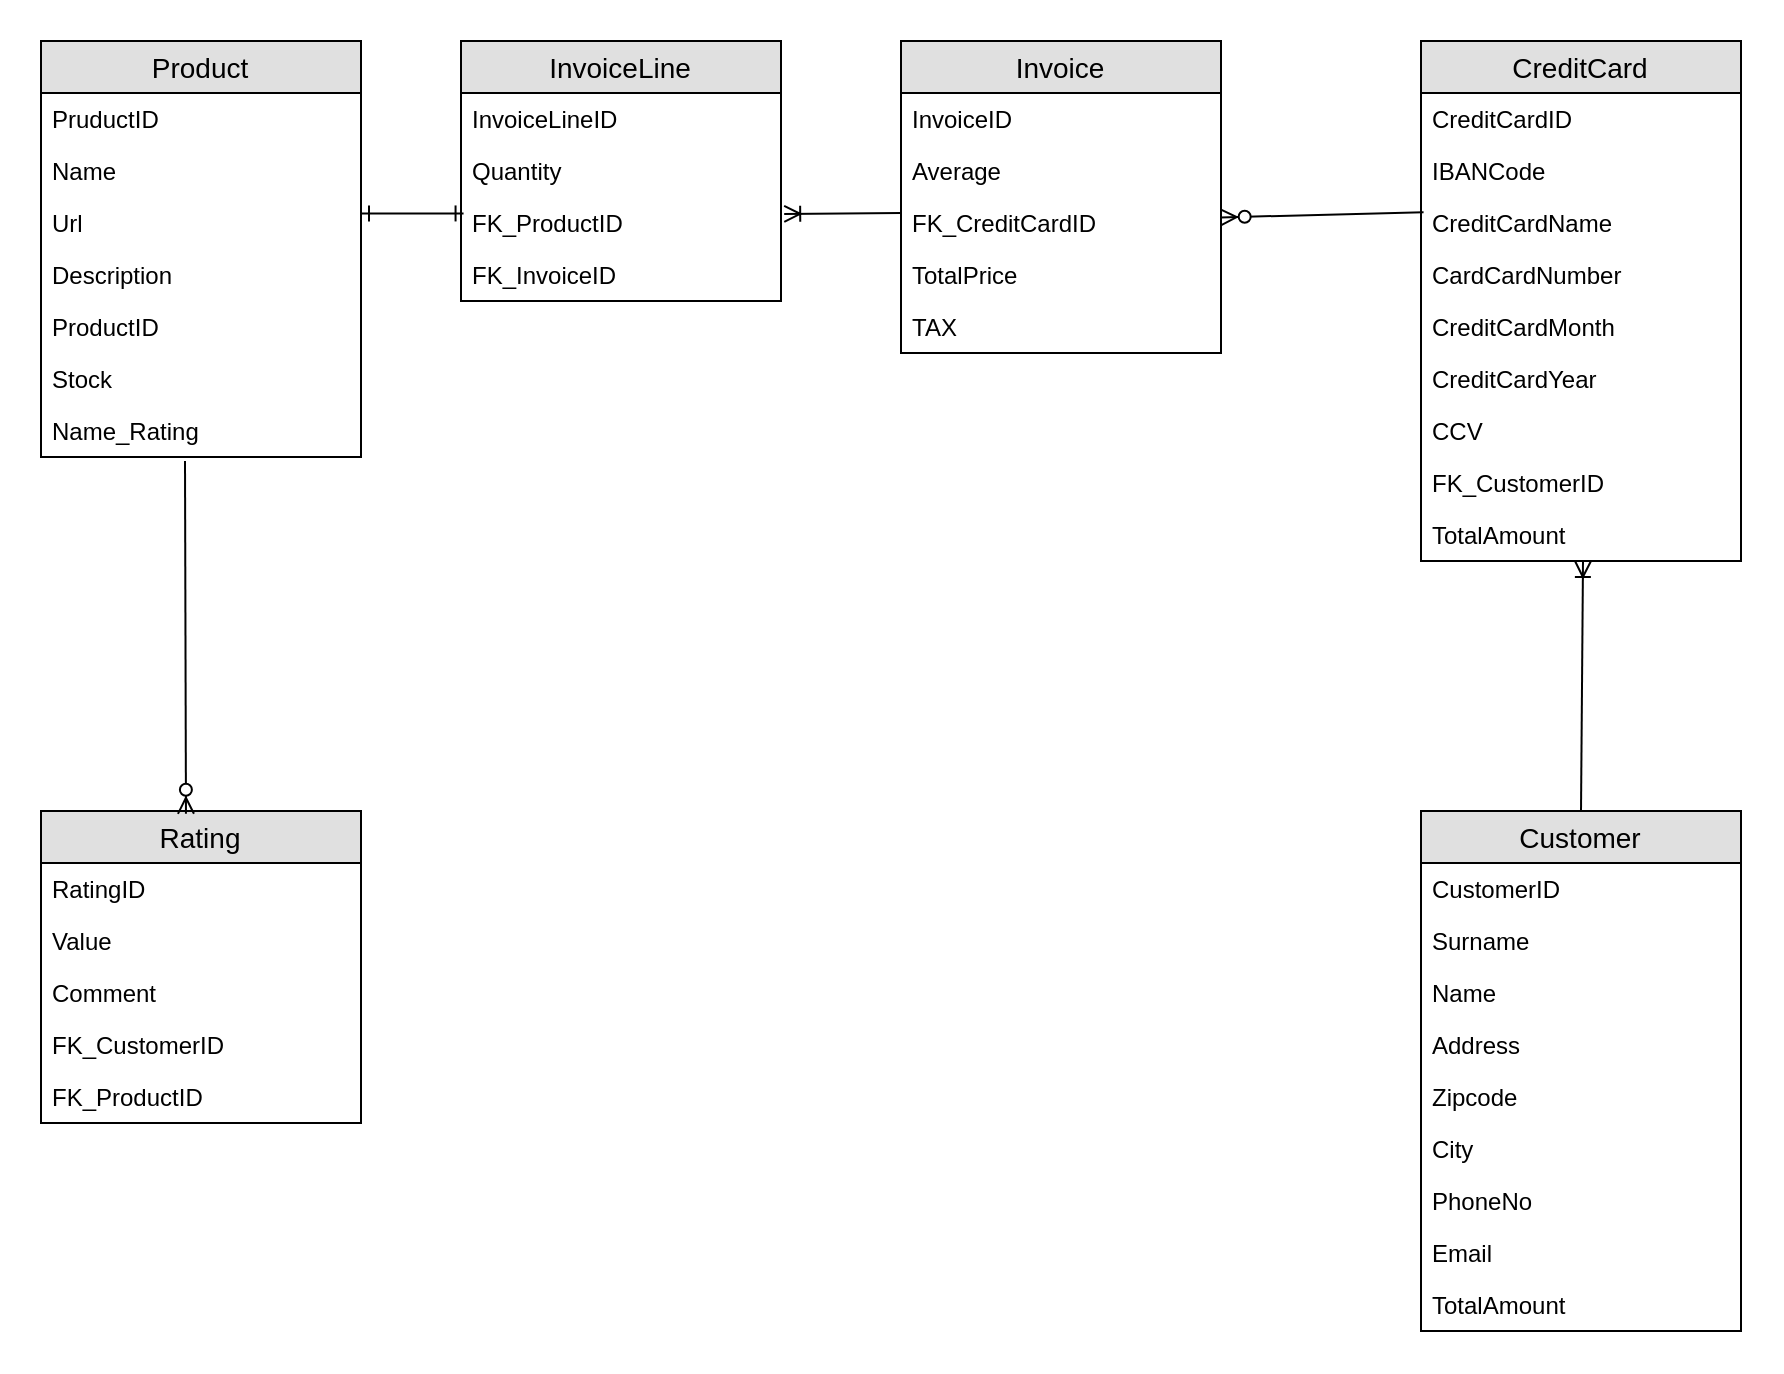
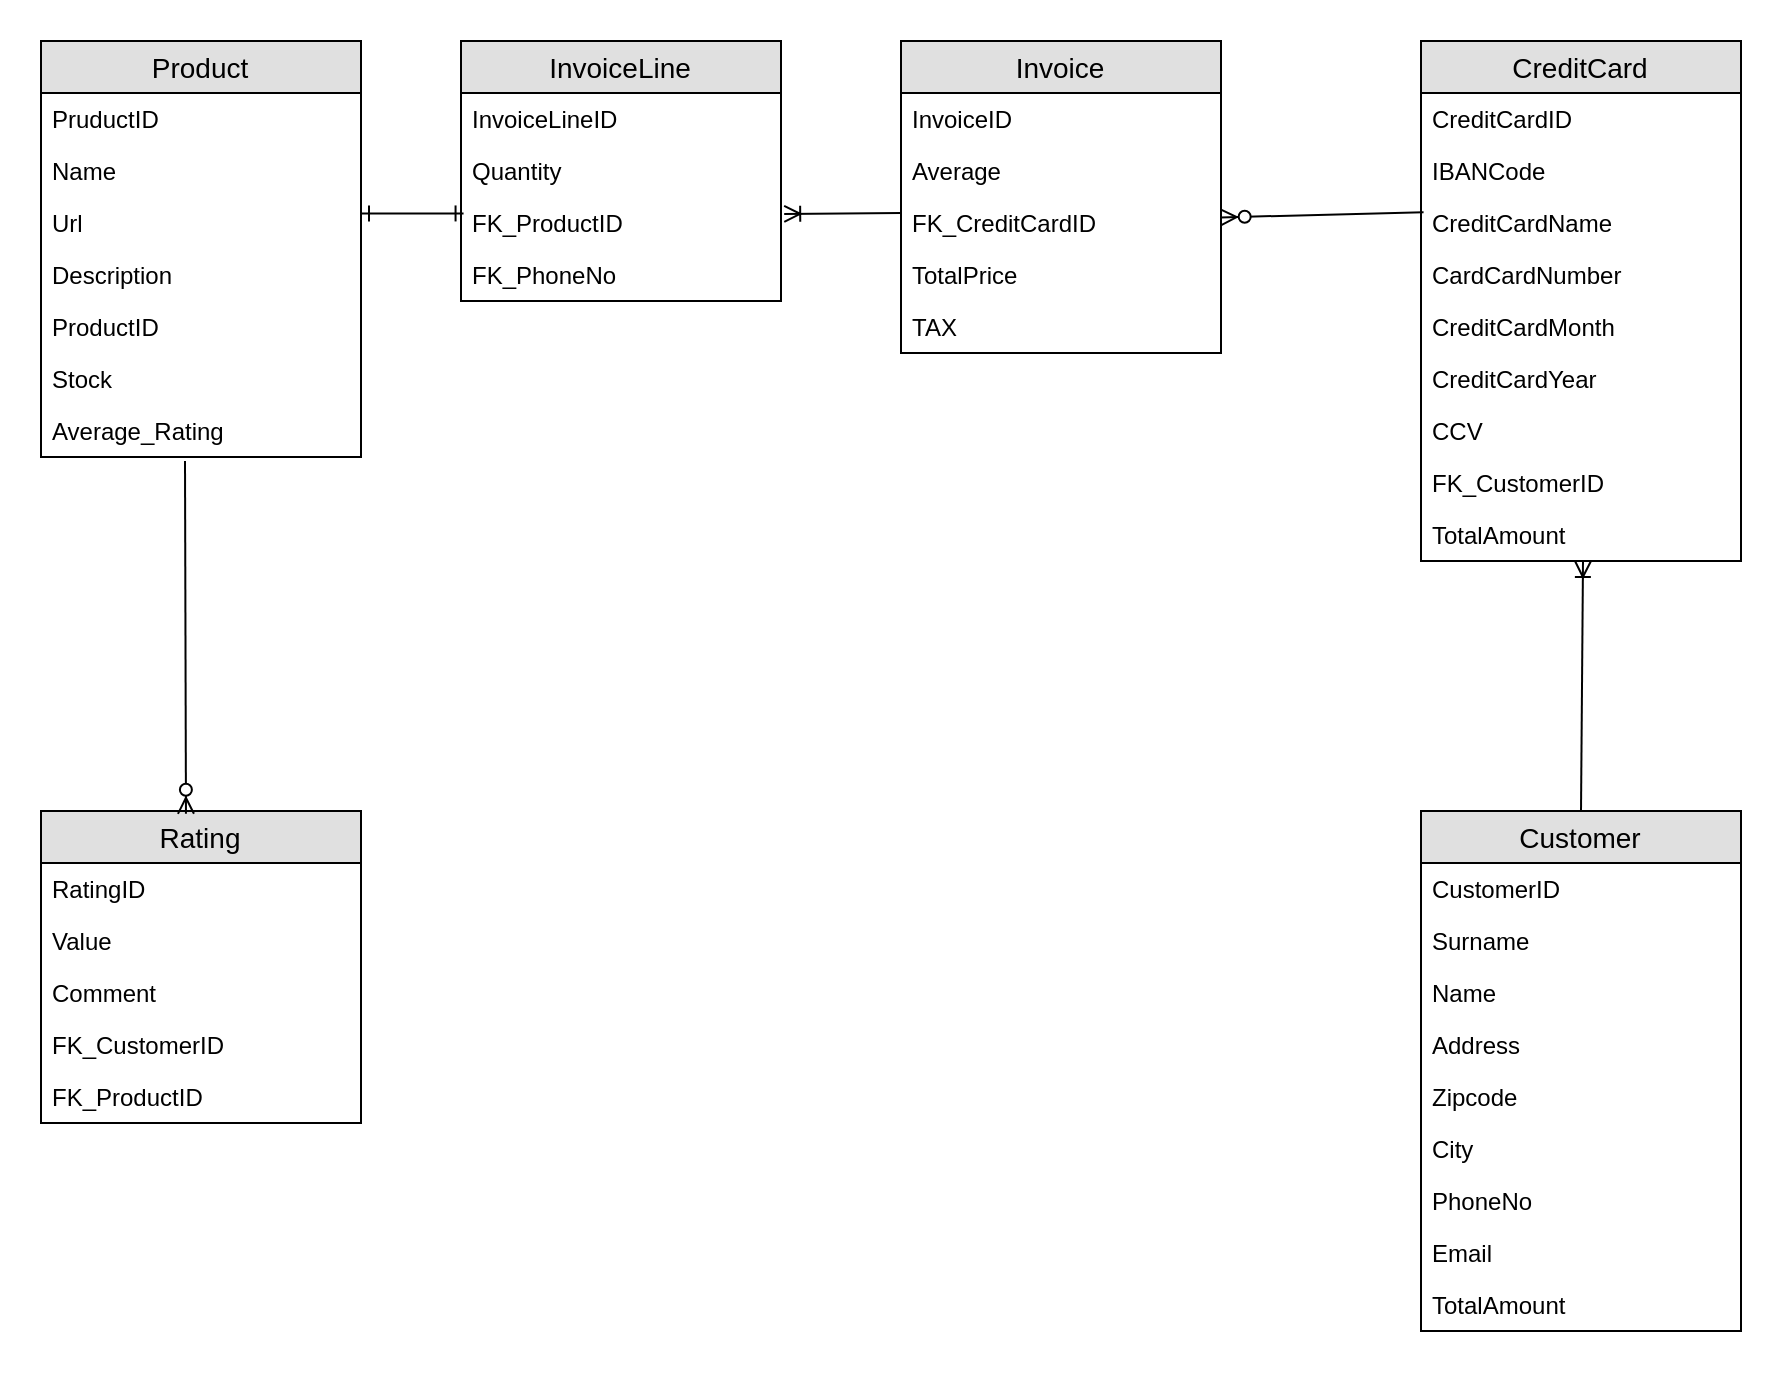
node "FK_InvoiceID": label "FK_InvoiceID" -> "FK_PhoneNo"
node "Name_Rating": label "Name_Rating" -> "Average_Rating"
